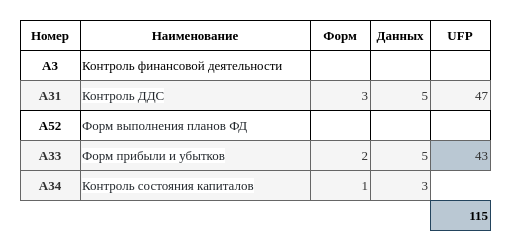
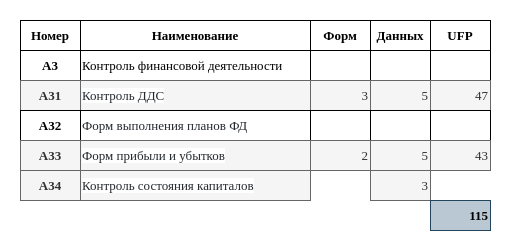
node "A52": label "A52" -> "A32"
node "43": fillcolor #bac8d3 -> #f5f5f5
node "1": removed
